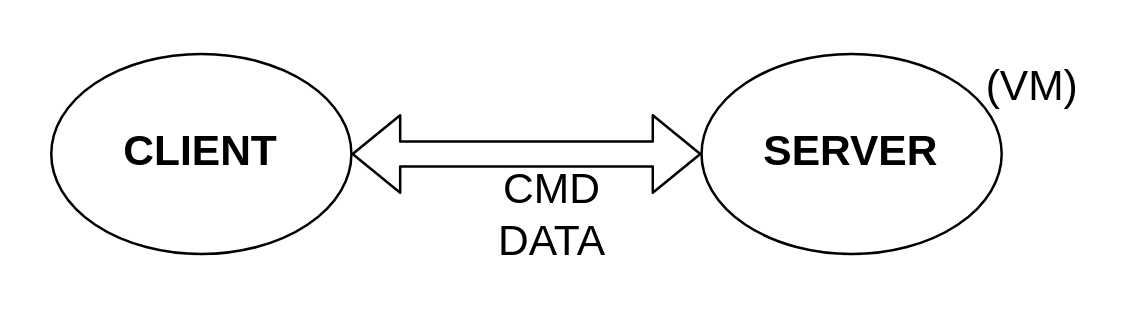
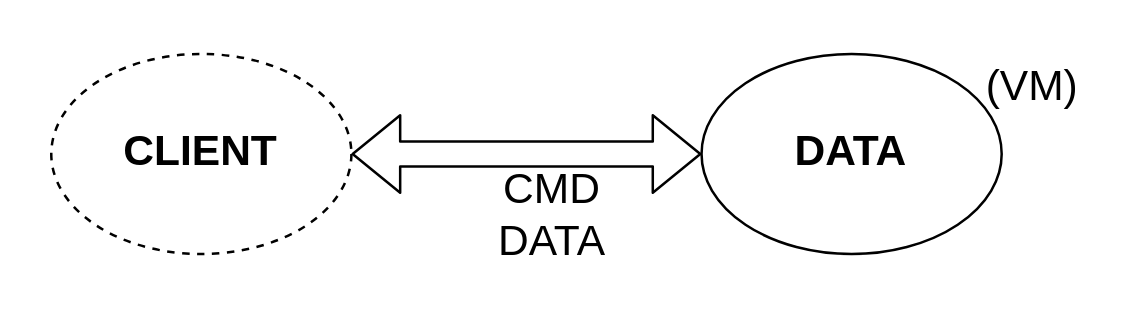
node "CLIENT": style solid -> dashed
node "SERVER": label "SERVER" -> "DATA"
